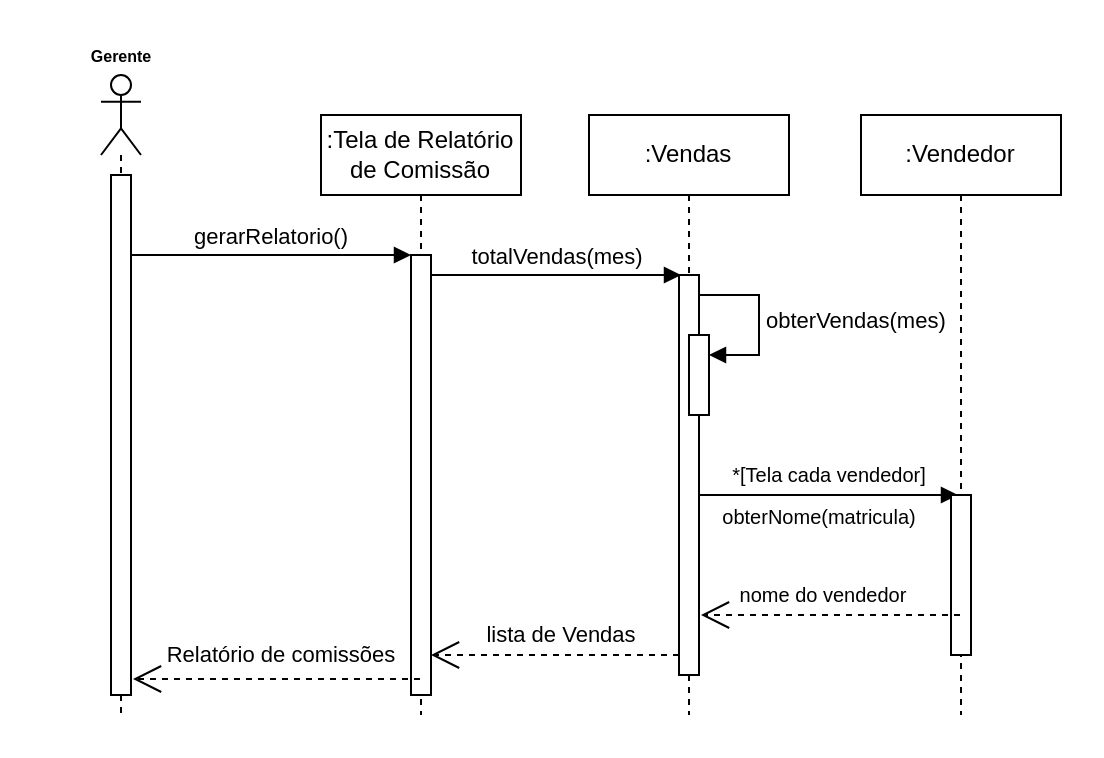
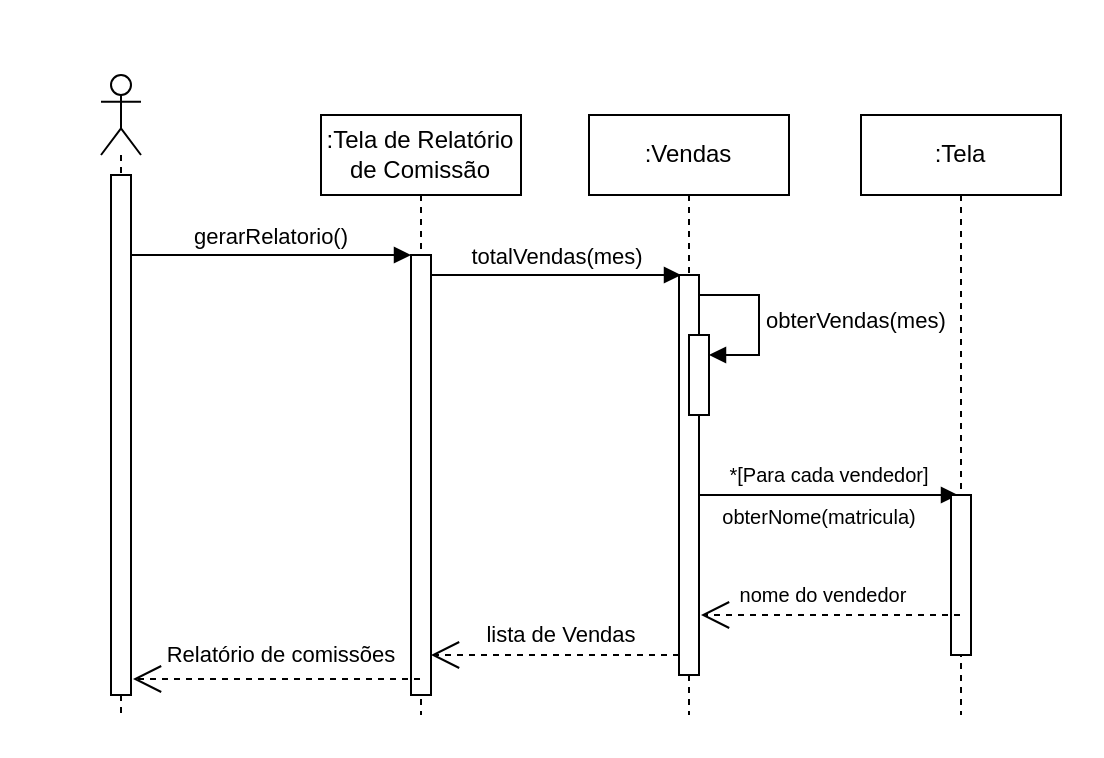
node "Gerente": removed
node ":Vendedor": label ":Vendedor" -> ":Tela"
node "*[Tela cada vendedor]": label "*[Tela cada vendedor]" -> "*[Para cada vendedor]"
